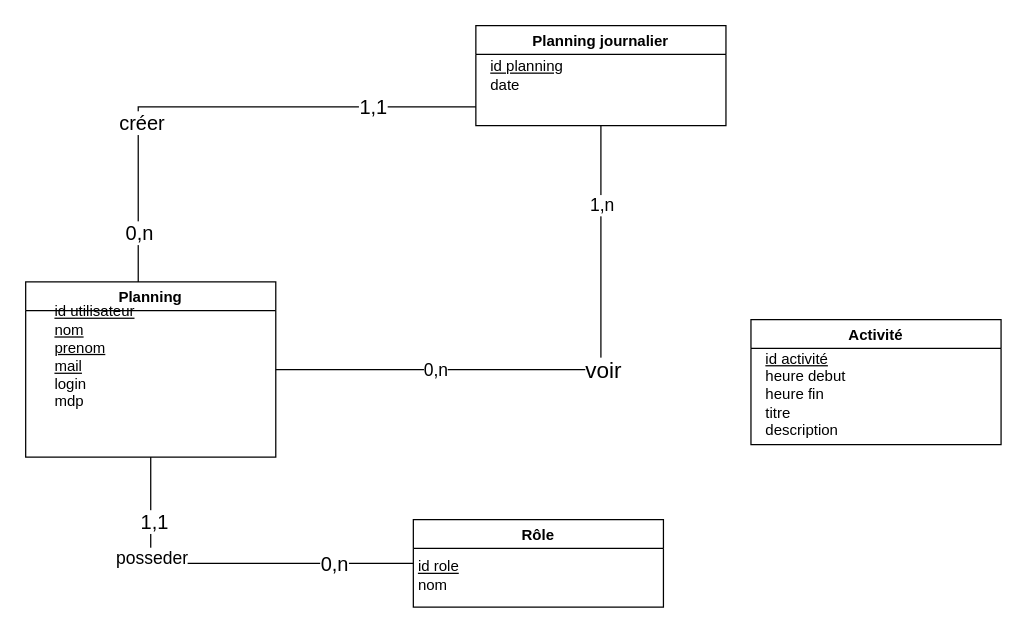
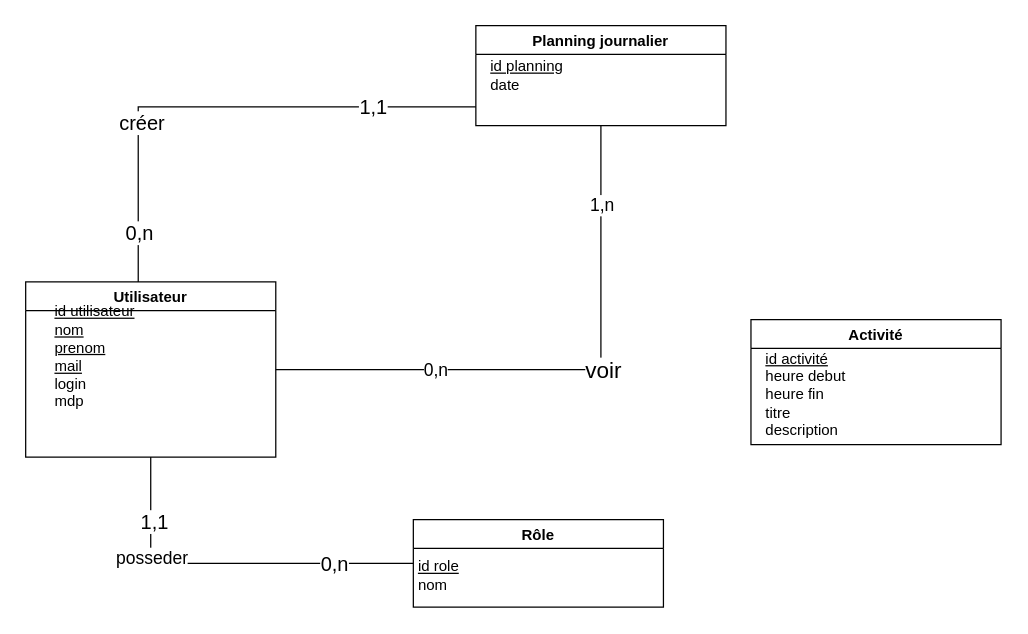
node "Planning": label "Planning" -> "Utilisateur"
